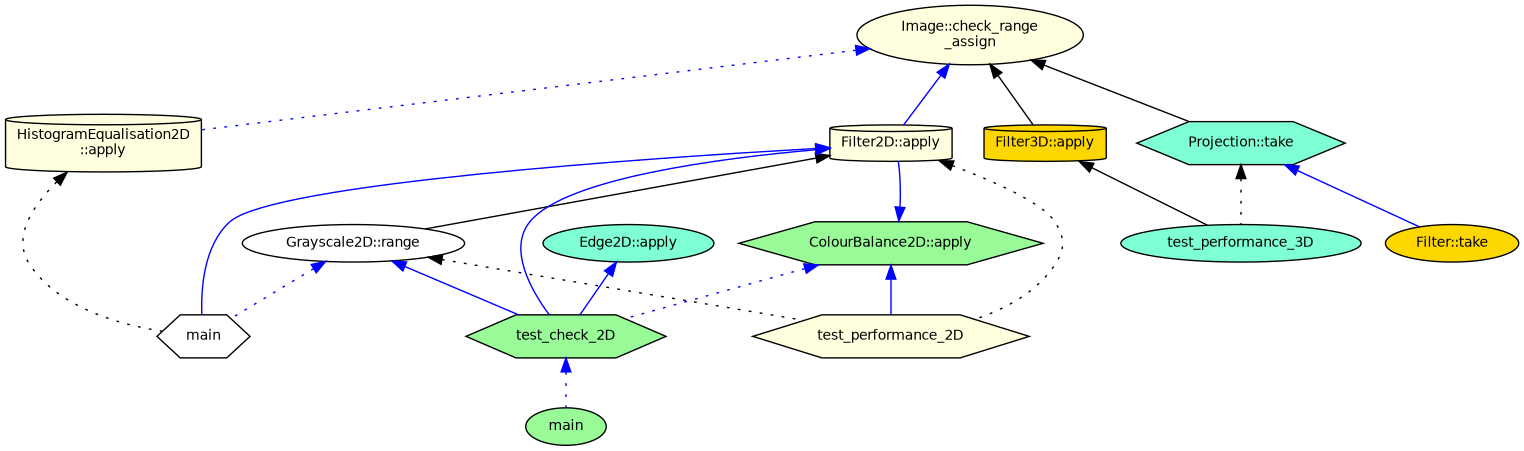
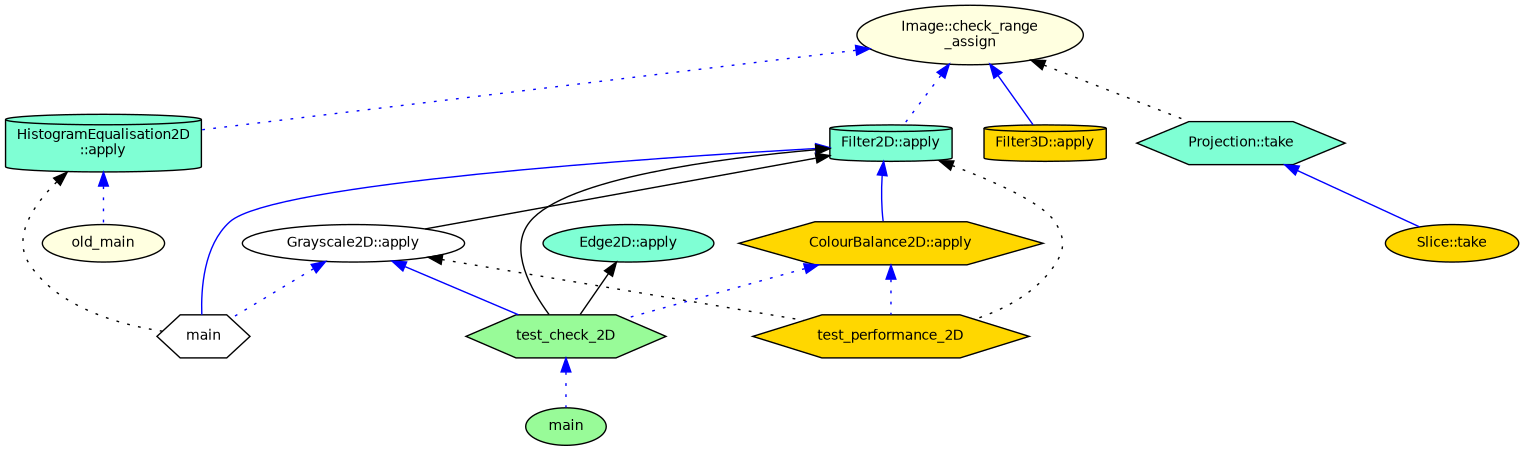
edge "Projection::take" -> "Image::check_range _assign": style solid -> dotted
edge "Filter2D::apply" -> "Image::check_range _assign": style solid -> dotted
edge "Filter3D::apply" -> "Image::check_range _assign": color black -> blue
node "HistogramEqualisation2D ::apply": fillcolor lightyellow -> aquamarine
node "Filter2D::apply": fillcolor lightyellow -> aquamarine
edge "test_check_2D" -> "Filter2D::apply": color blue -> black
edge "Filter2D::apply" -> "ColourBalance2D::apply": reversed
node "old_main": added
node "Grayscale2D::range": label "Grayscale2D::range" -> "Grayscale2D::apply"
node "ColourBalance2D::apply": fillcolor palegreen -> gold
node "test_performance_3D": removed
node "Filter::take": label "Filter::take" -> "Slice::take"
edge "test_check_2D" -> "Edge2D::apply": color blue -> black
edge "test_performance_2D" -> "ColourBalance2D::apply": style solid -> dotted
node "test_performance_2D": fillcolor lightyellow -> gold
